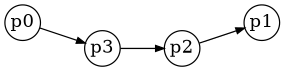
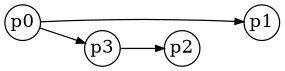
edge "p2" -> "p1": now "p0" -> "p1"
